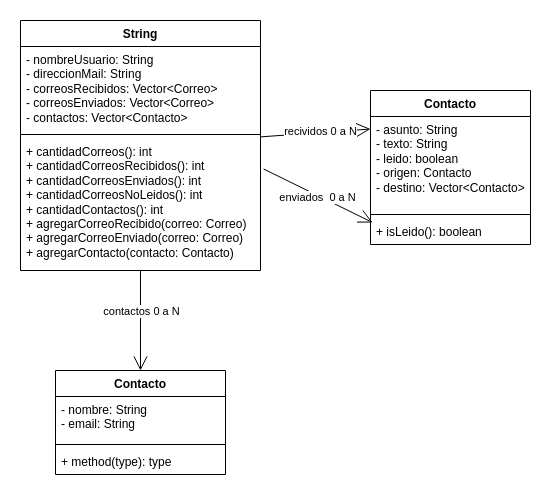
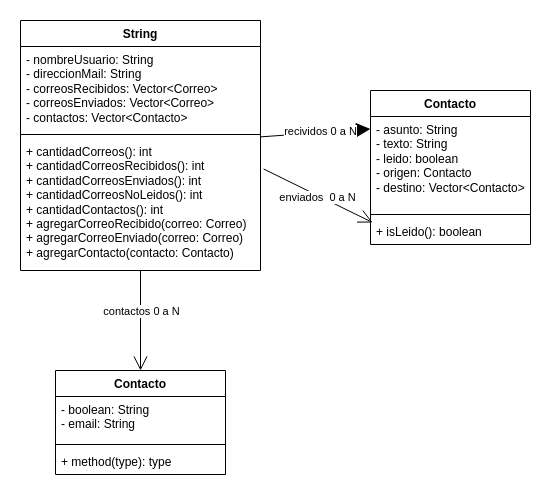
edge "String" -> "Contacto": arrowhead open -> block
node "- nombre: String - email: String": label "- nombre: String - email: String" -> "- boolean: String - email: String"
